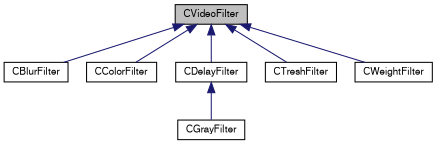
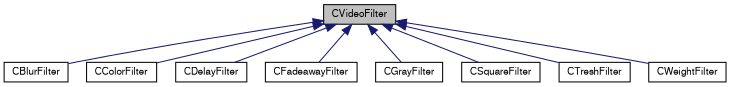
node "CFadeawayFilter": added
node "CSquareFilter": added
edge "CGrayFilter" -> "CDelayFilter": now "CGrayFilter" -> "CVideoFilter"
